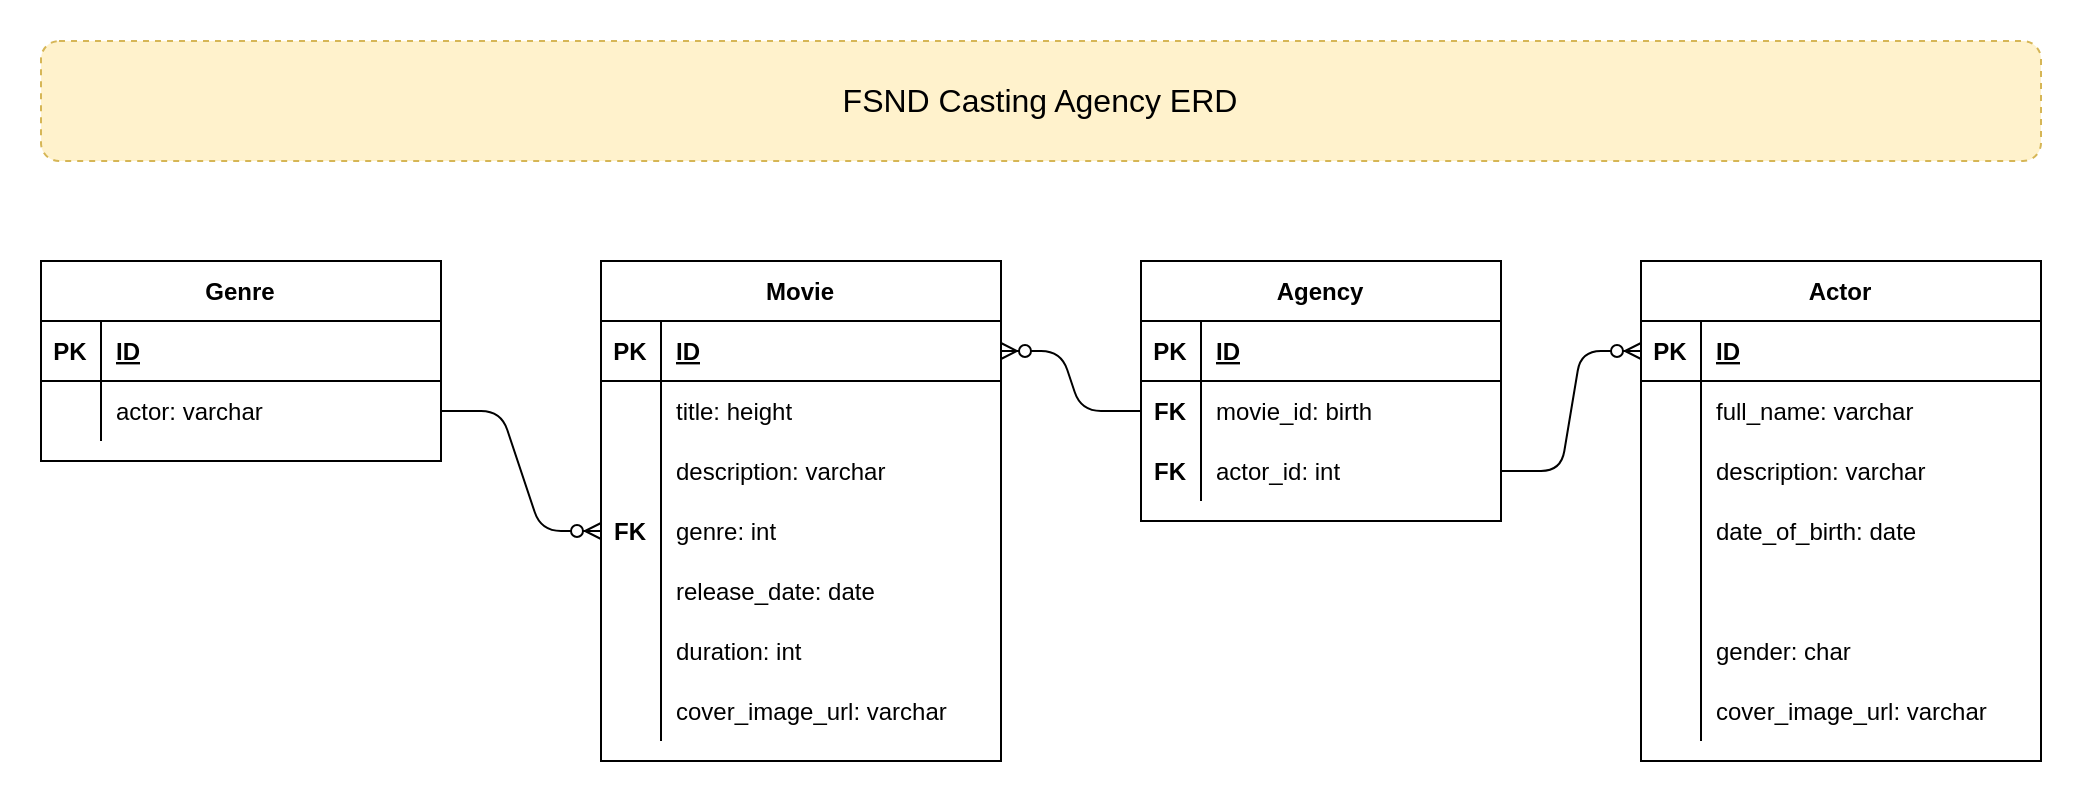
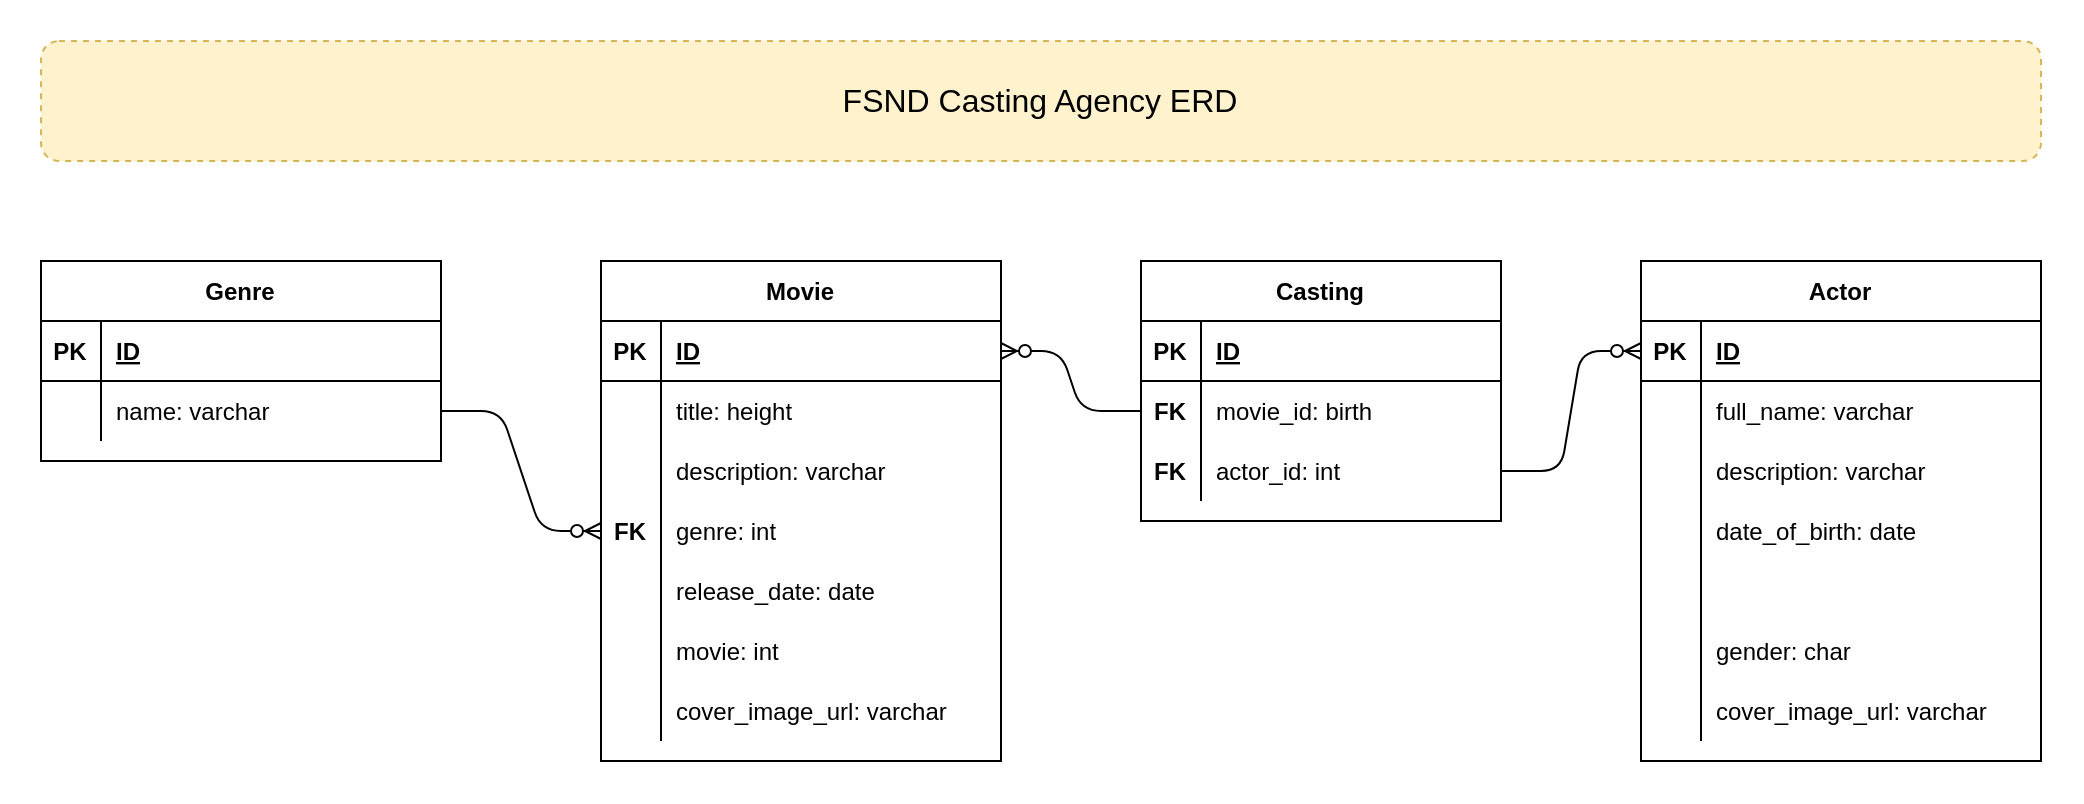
node "Agency": label "Agency" -> "Casting"
node "actor: varchar": label "actor: varchar" -> "name: varchar"
node "duration: int": label "duration: int" -> "movie: int"
